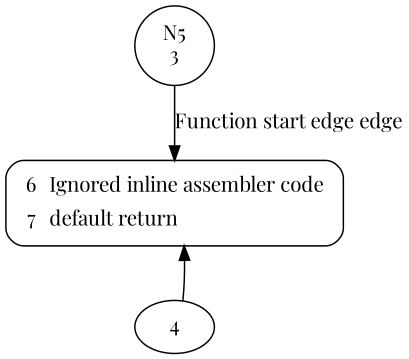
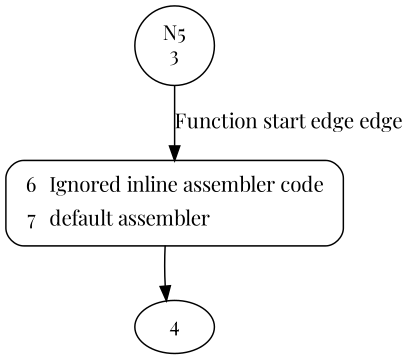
node "6": text "default return" -> "default assembler"
edge "4" -> "6": reversed
